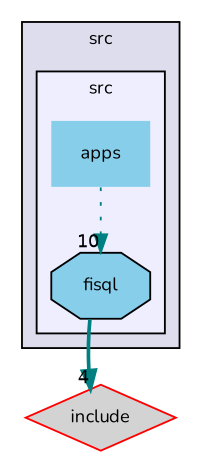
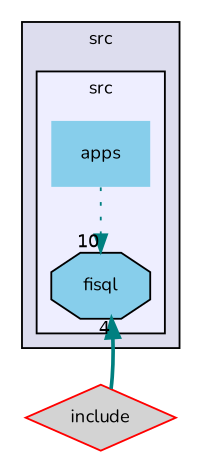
edge "fisql" -> "include": reversed
